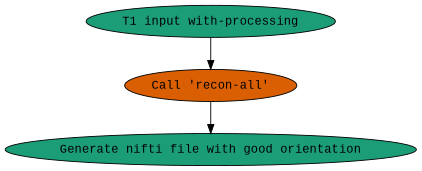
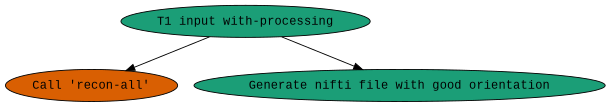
edge "Call 'recon-all'" -> "Generate nifti file with good orientation": now "T1 input with-processing" -> "Generate nifti file with good orientation"
